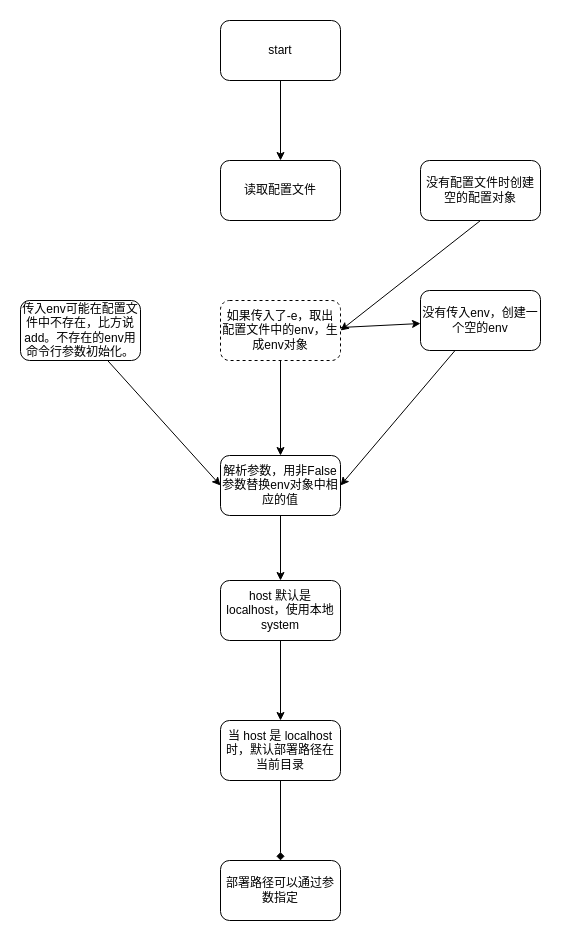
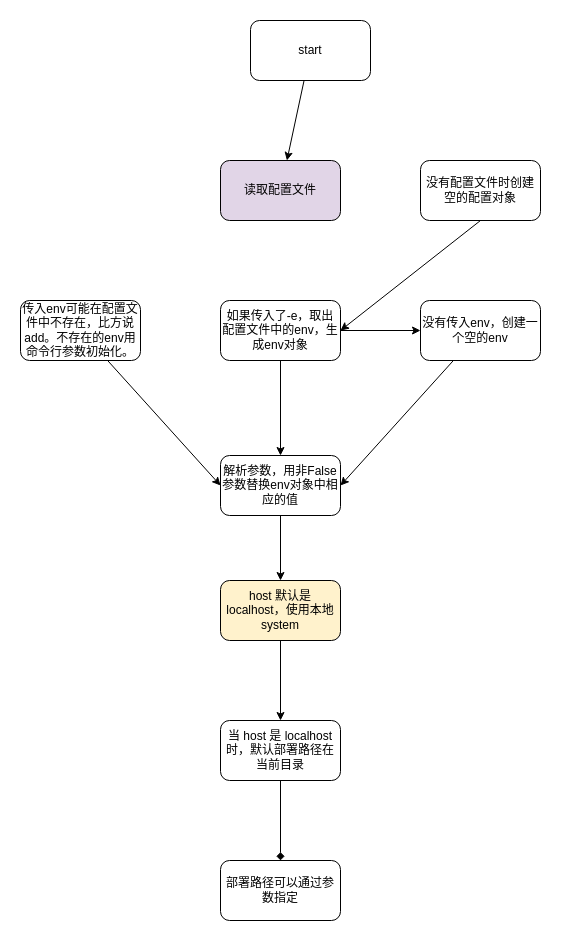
node "start": moved (281, 51) -> (311, 51)
node "读取配置文件": fillcolor #ffffff -> #e1d5e7
node "没有传入env，创建一个空的env": moved (481, 321) -> (481, 331)
node "如果传入了-e，取出配置文件中的env，生成env对象": style dashed -> solid
node "host 默认是 localhost，使用本地 system": fillcolor #ffffff -> #fff2cc
